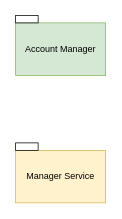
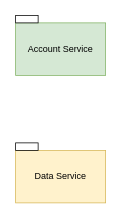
node "Account Manager": label "Account Manager" -> "Account Service"
node "Manager Service": label "Manager Service" -> "Data Service"
